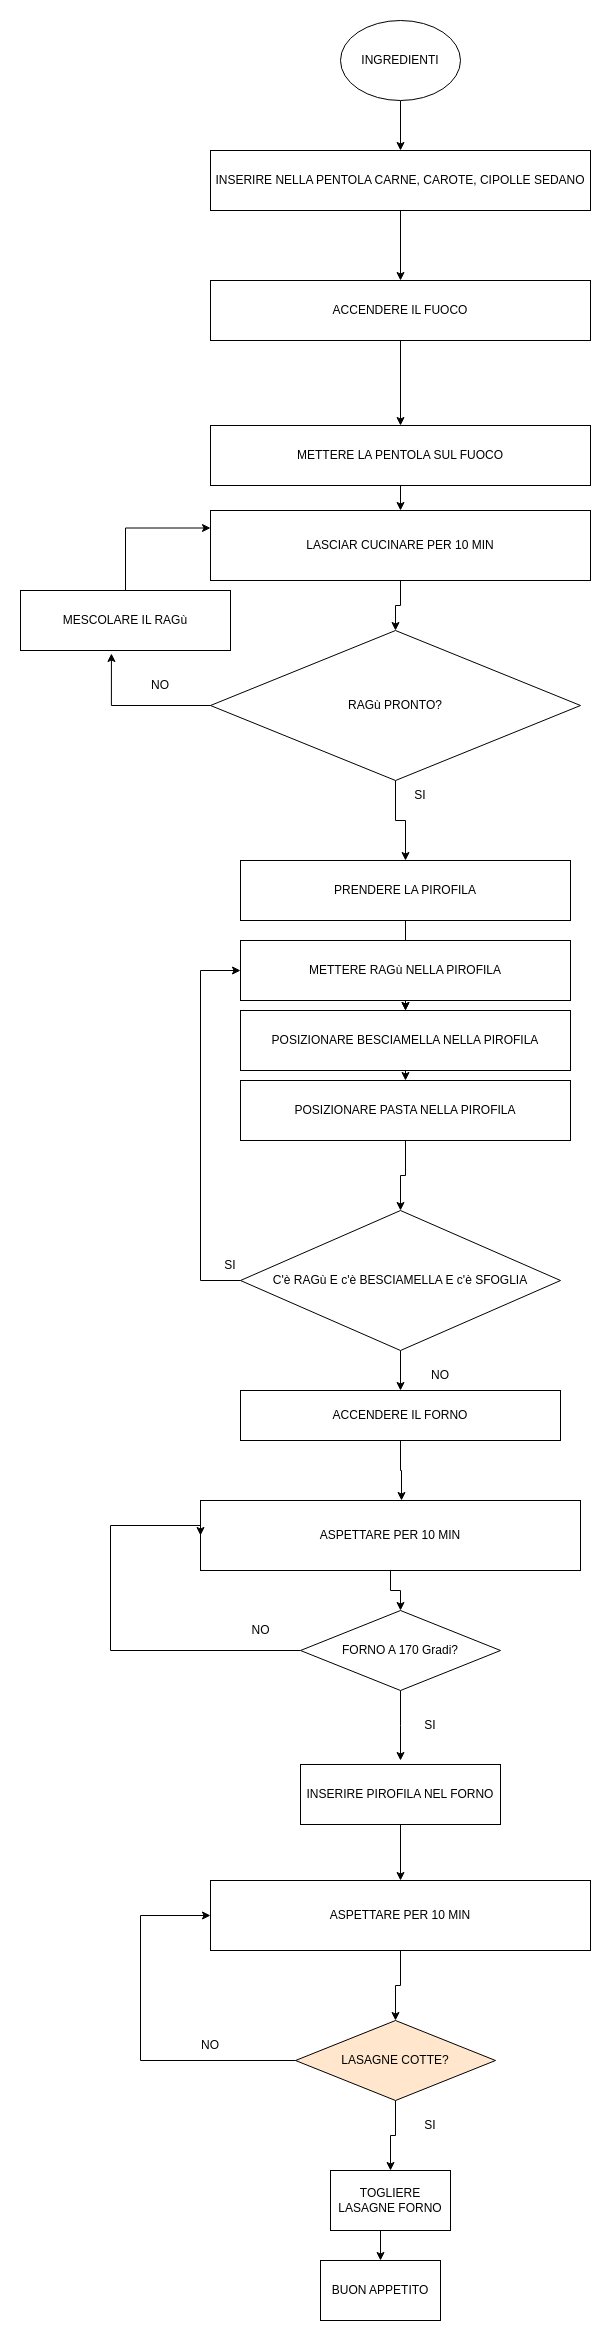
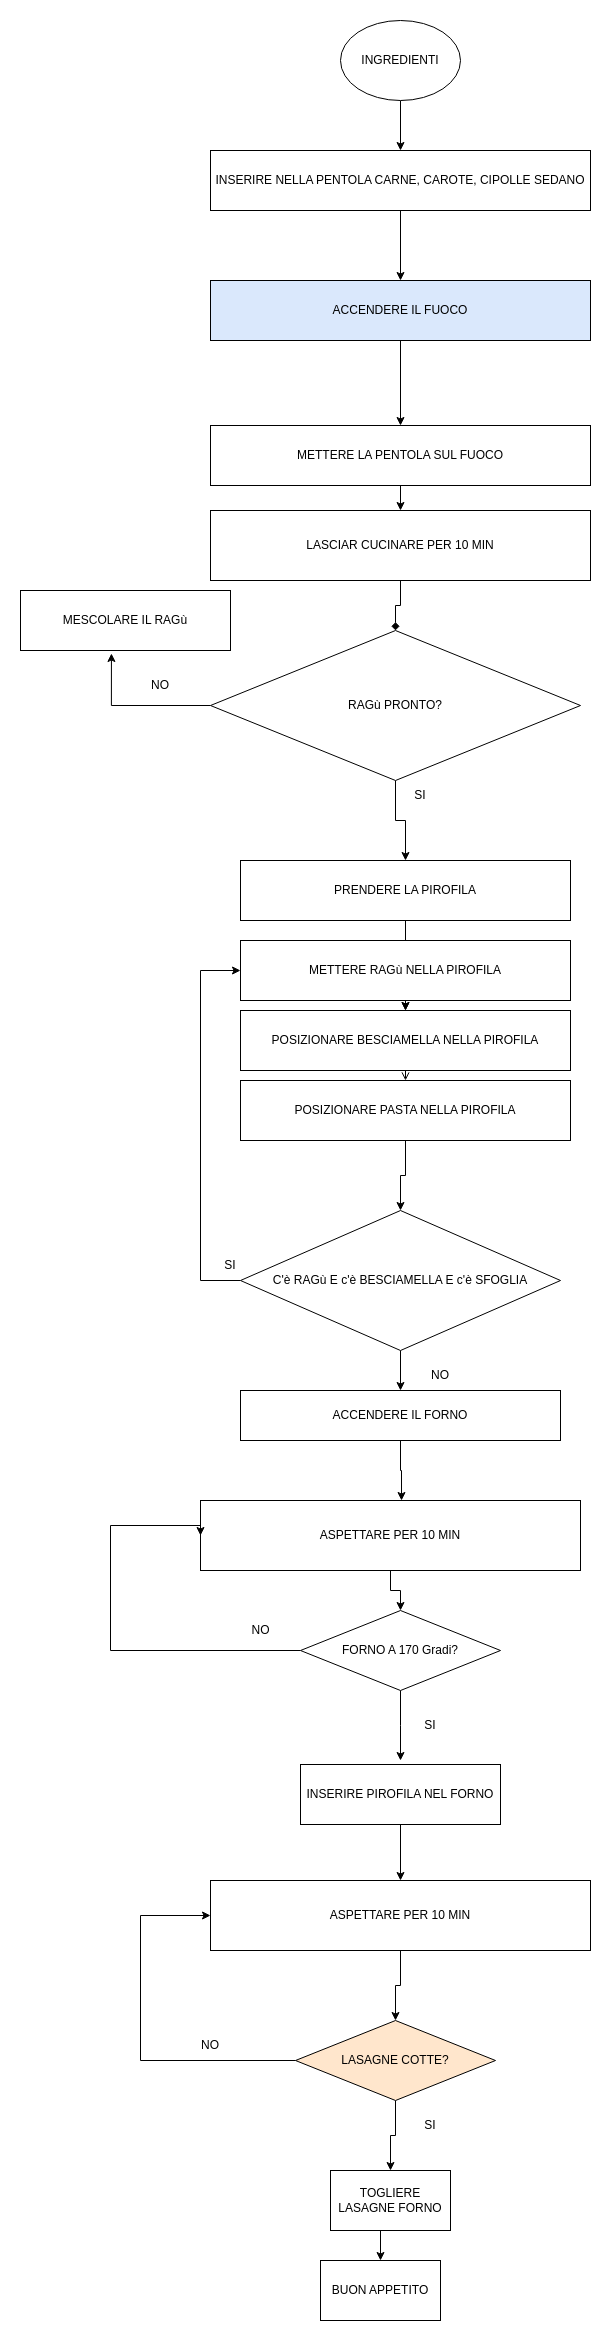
node "ACCENDERE IL FUOCO": fillcolor #ffffff -> #dae8fc
edge "MESCOLARE IL RAGù" -> "LASCIAR CUCINARE PER 10 MIN": removed
edge "LASCIAR CUCINARE PER 10 MIN" -> "RAGù PRONTO?": arrowhead classic -> diamond
edge "POSIZIONARE BESCIAMELLA NELLA PIROFILA" -> "POSIZIONARE PASTA NELLA PIROFILA": arrowhead classic -> open
